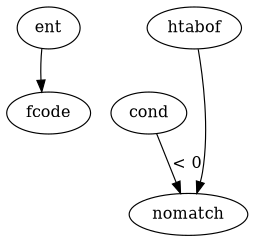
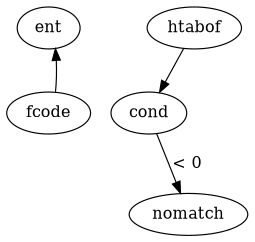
edge "ent" -> "fcode": reversed
edge "htabof" -> "nomatch": now "htabof" -> "cond"
